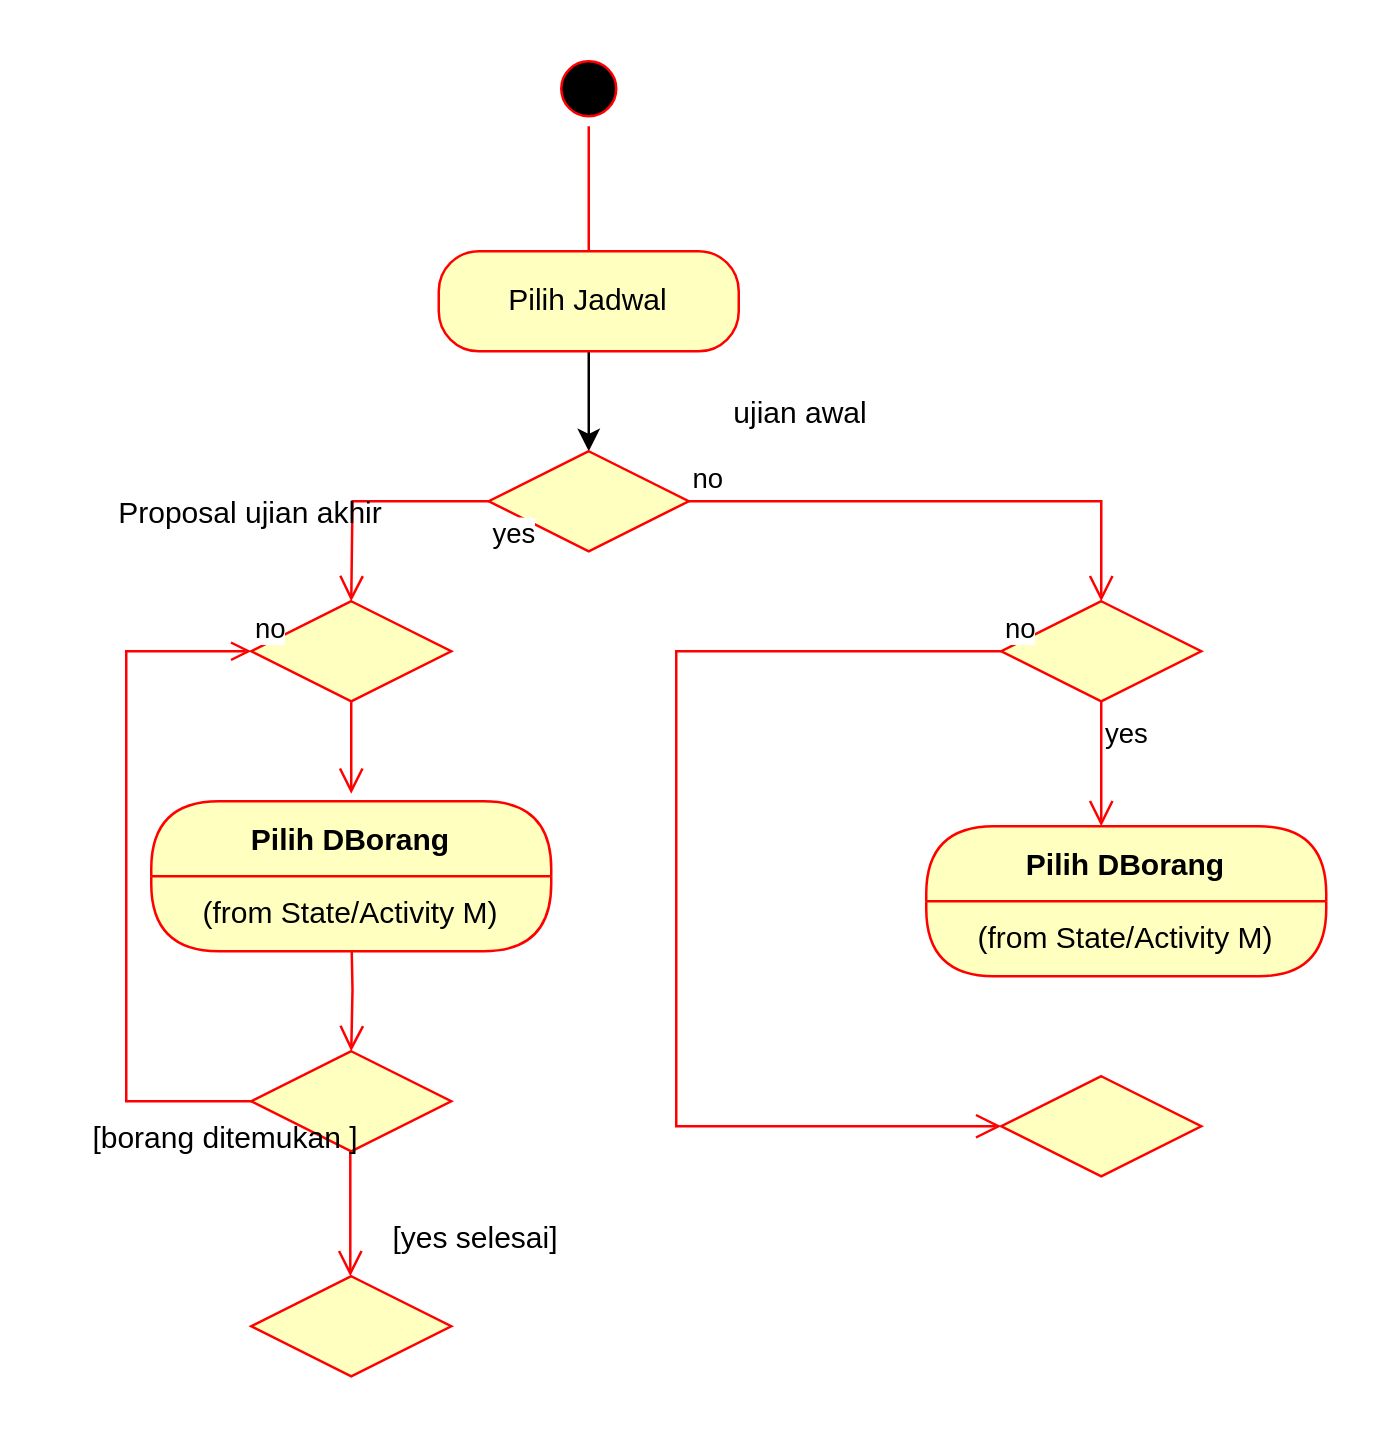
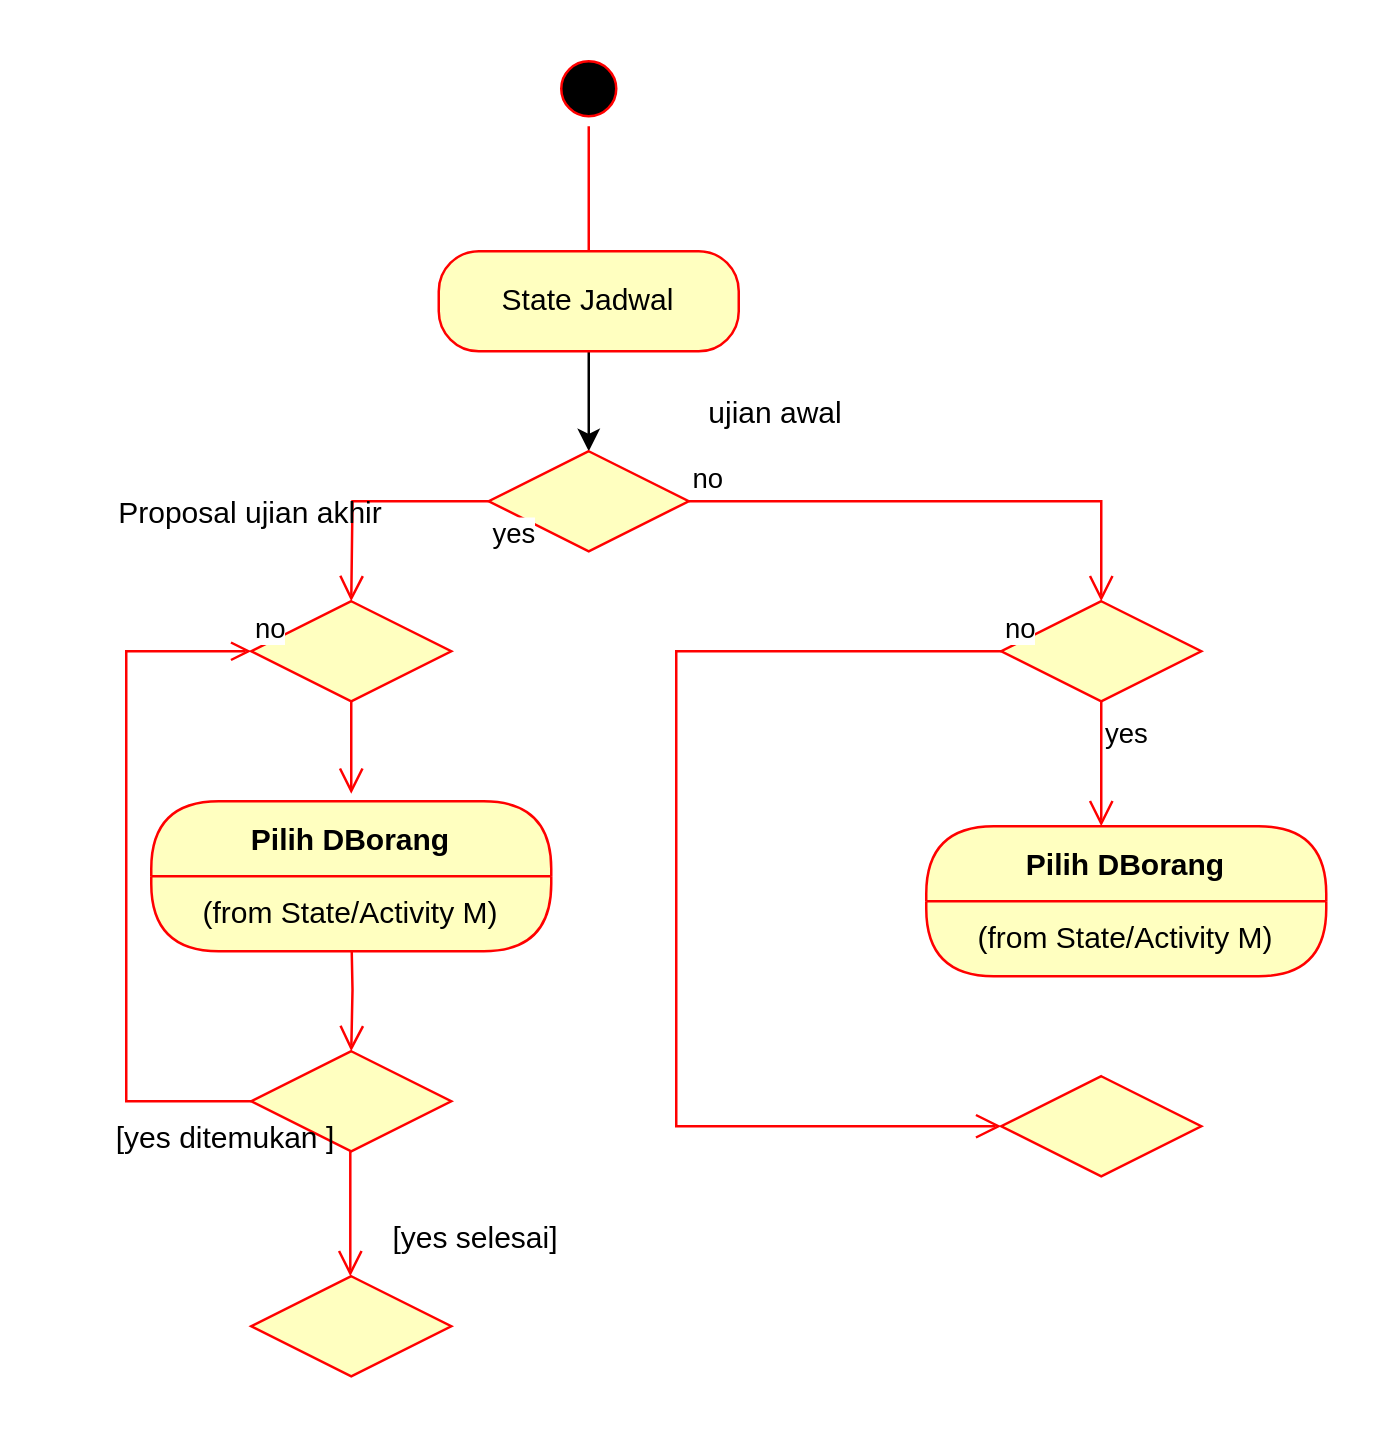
node "Pilih Jadwal": label "Pilih Jadwal" -> "State Jadwal"
node "ujian awal": moved (801, 414) -> (776, 414)
node "[borang ditemukan ]": label "[borang ditemukan ]" -> "[yes ditemukan ]"
